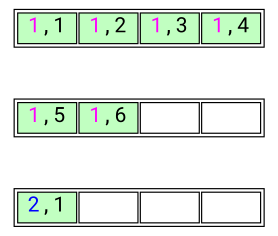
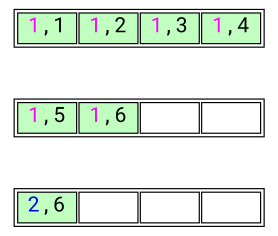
node "2": text ",1" -> ",6"
